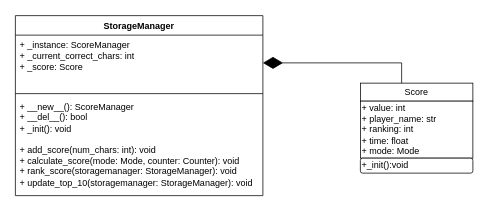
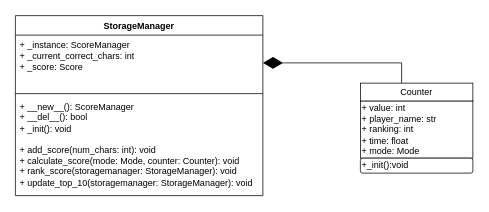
node "Score": label "Score" -> "Counter"
